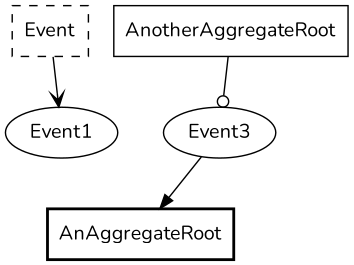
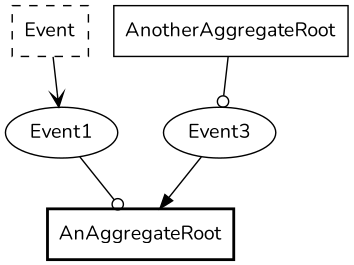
edge "Event1" -> "AnAggregateRoot": added
